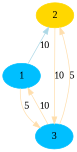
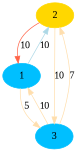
edge "2" -> "1": added, label "10"
edge "3" -> "2": label "5" -> "7"
